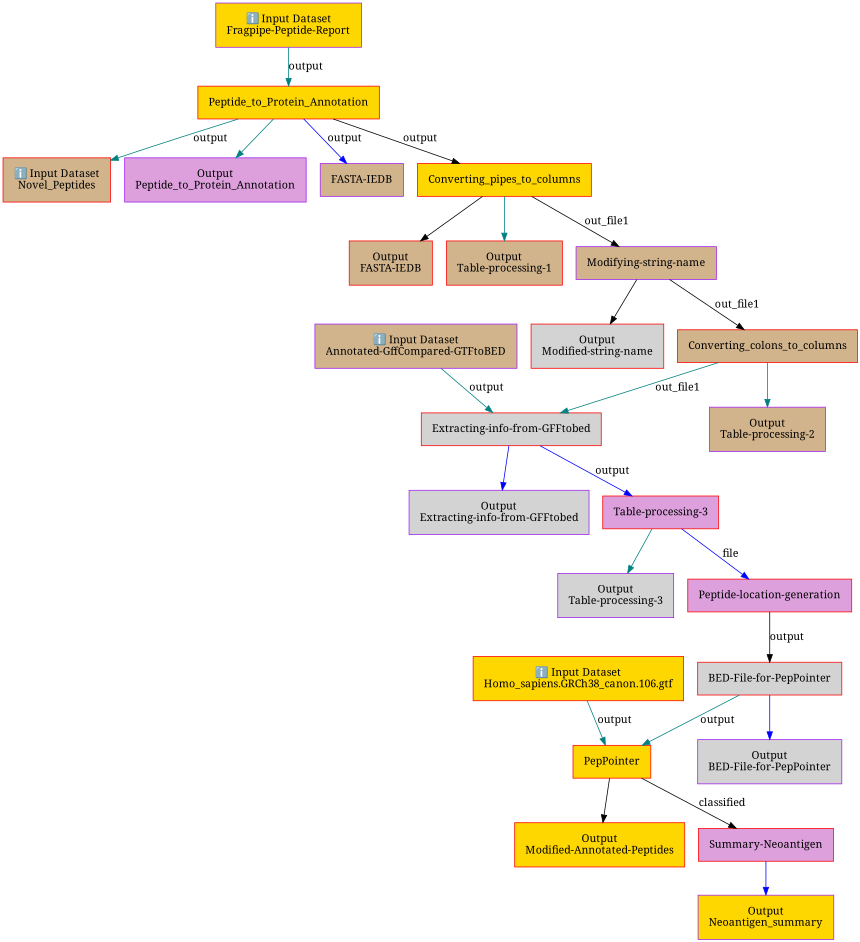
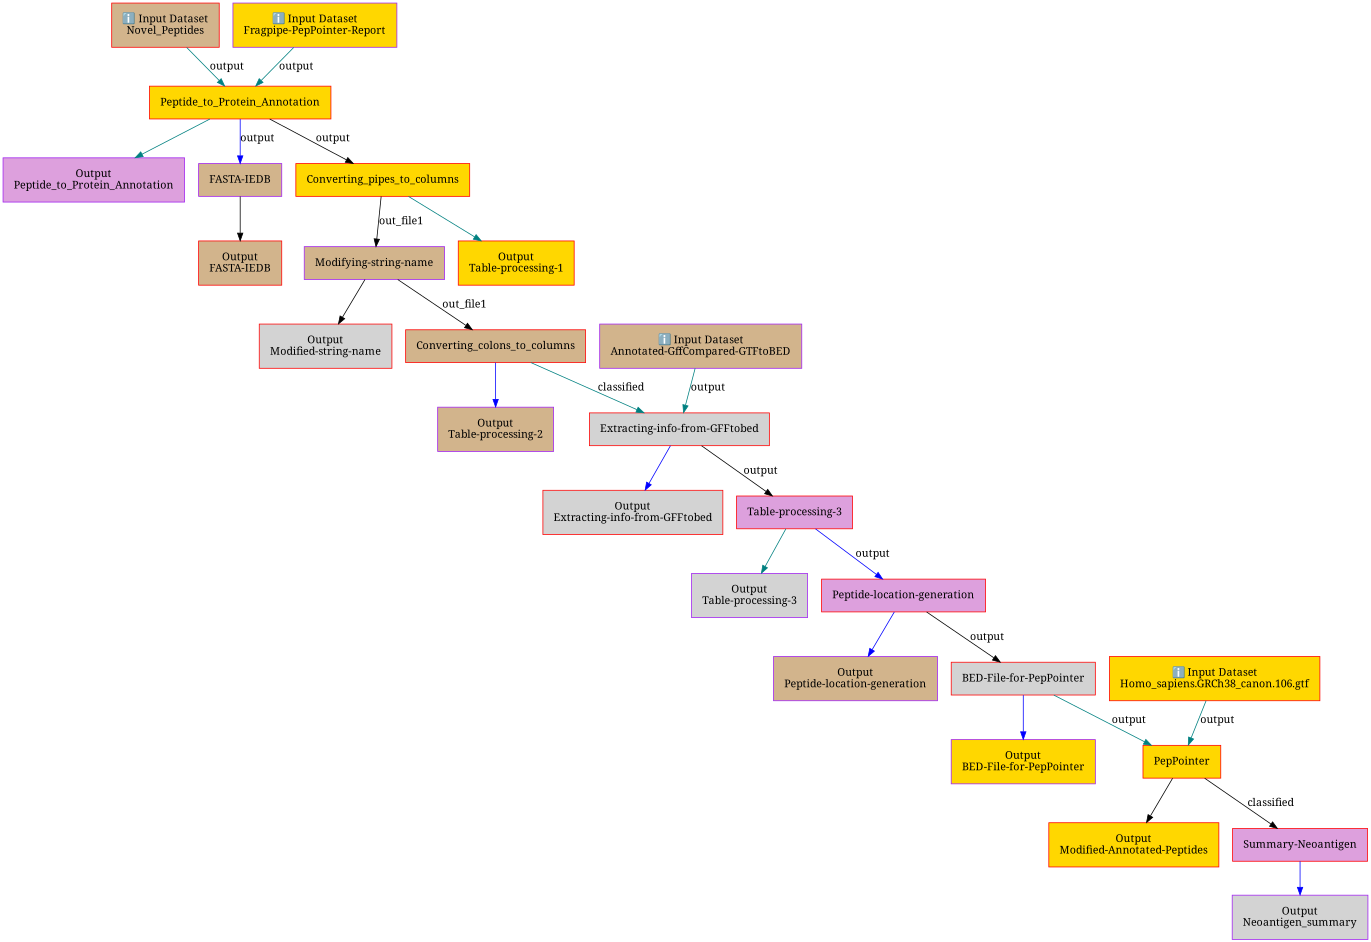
node "ℹ️ Input Dataset Fragpipe-Peptide-Report": label "ℹ️ Input Dataset Fragpipe-Peptide-Report" -> "ℹ️ Input Dataset Fragpipe-PepPointer-Report"
edge "Peptide_to_Protein_Annotation" -> "ℹ️ Input Dataset Novel_Peptides": reversed
edge "Converting_pipes_to_columns" -> "Output FASTA-IEDB": now "FASTA-IEDB" -> "Output FASTA-IEDB"
node "Output Table-processing-1": fillcolor tan -> gold
edge "Converting_colons_to_columns" -> "Output Table-processing-2": color teal -> blue
edge "Converting_colons_to_columns" -> "Extracting-info-from-GFFtobed": label "out_file1" -> "classified"
edge "Extracting-info-from-GFFtobed" -> "Table-processing-3": color blue -> black
node "Output Extracting-info-from-GFFtobed": color purple -> red
edge "Table-processing-3" -> "Peptide-location-generation": label "file" -> "output"
node "Output Peptide-location-generation": added
node "Output BED-File-for-PepPointer": fillcolor lightgrey -> gold
node "Output Neoantigen_summary": fillcolor gold -> lightgrey
